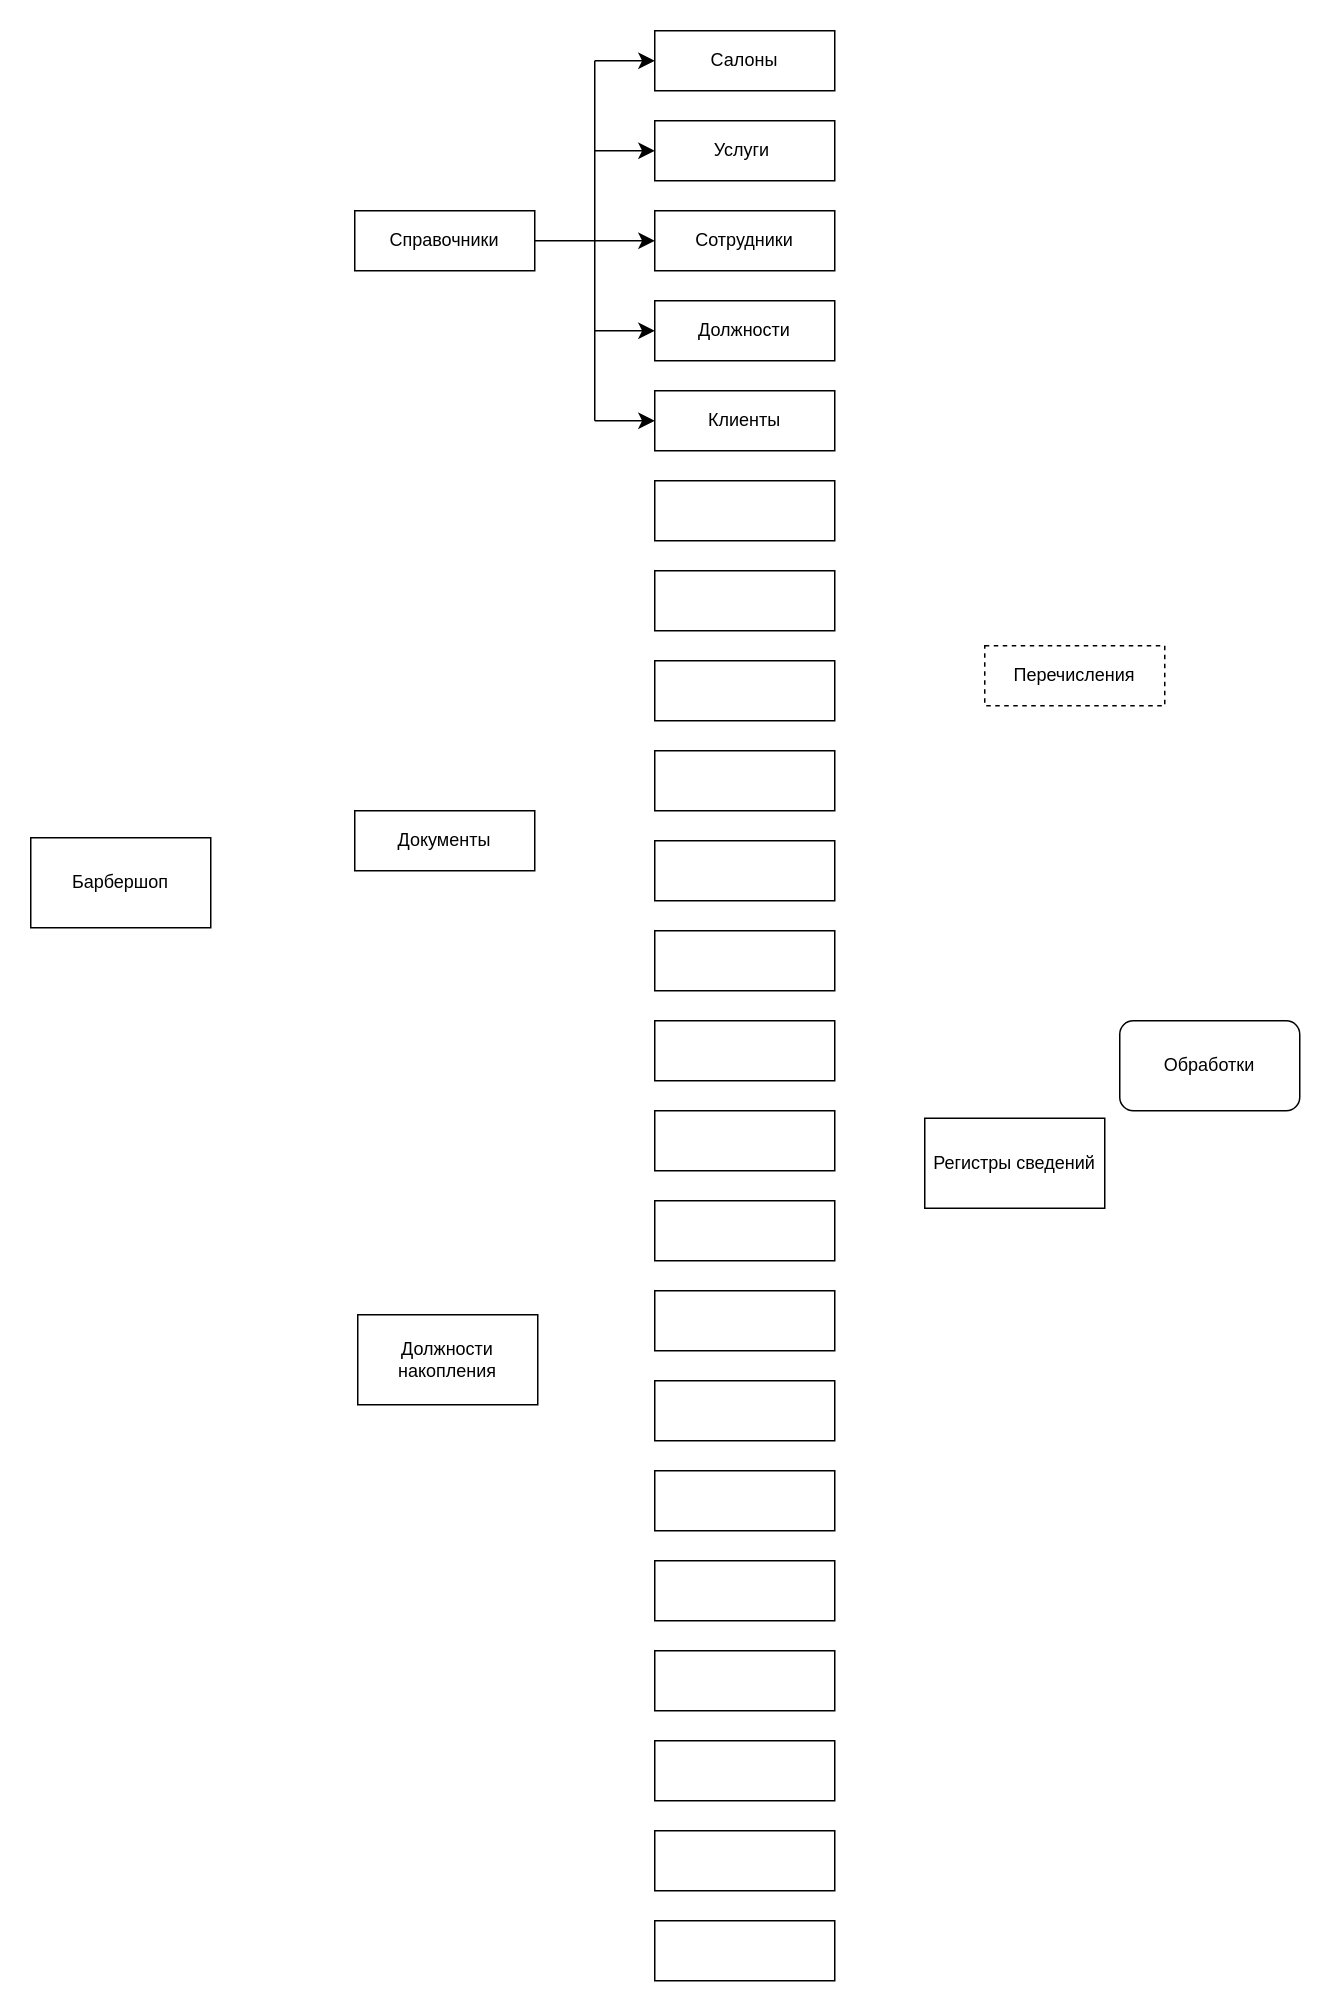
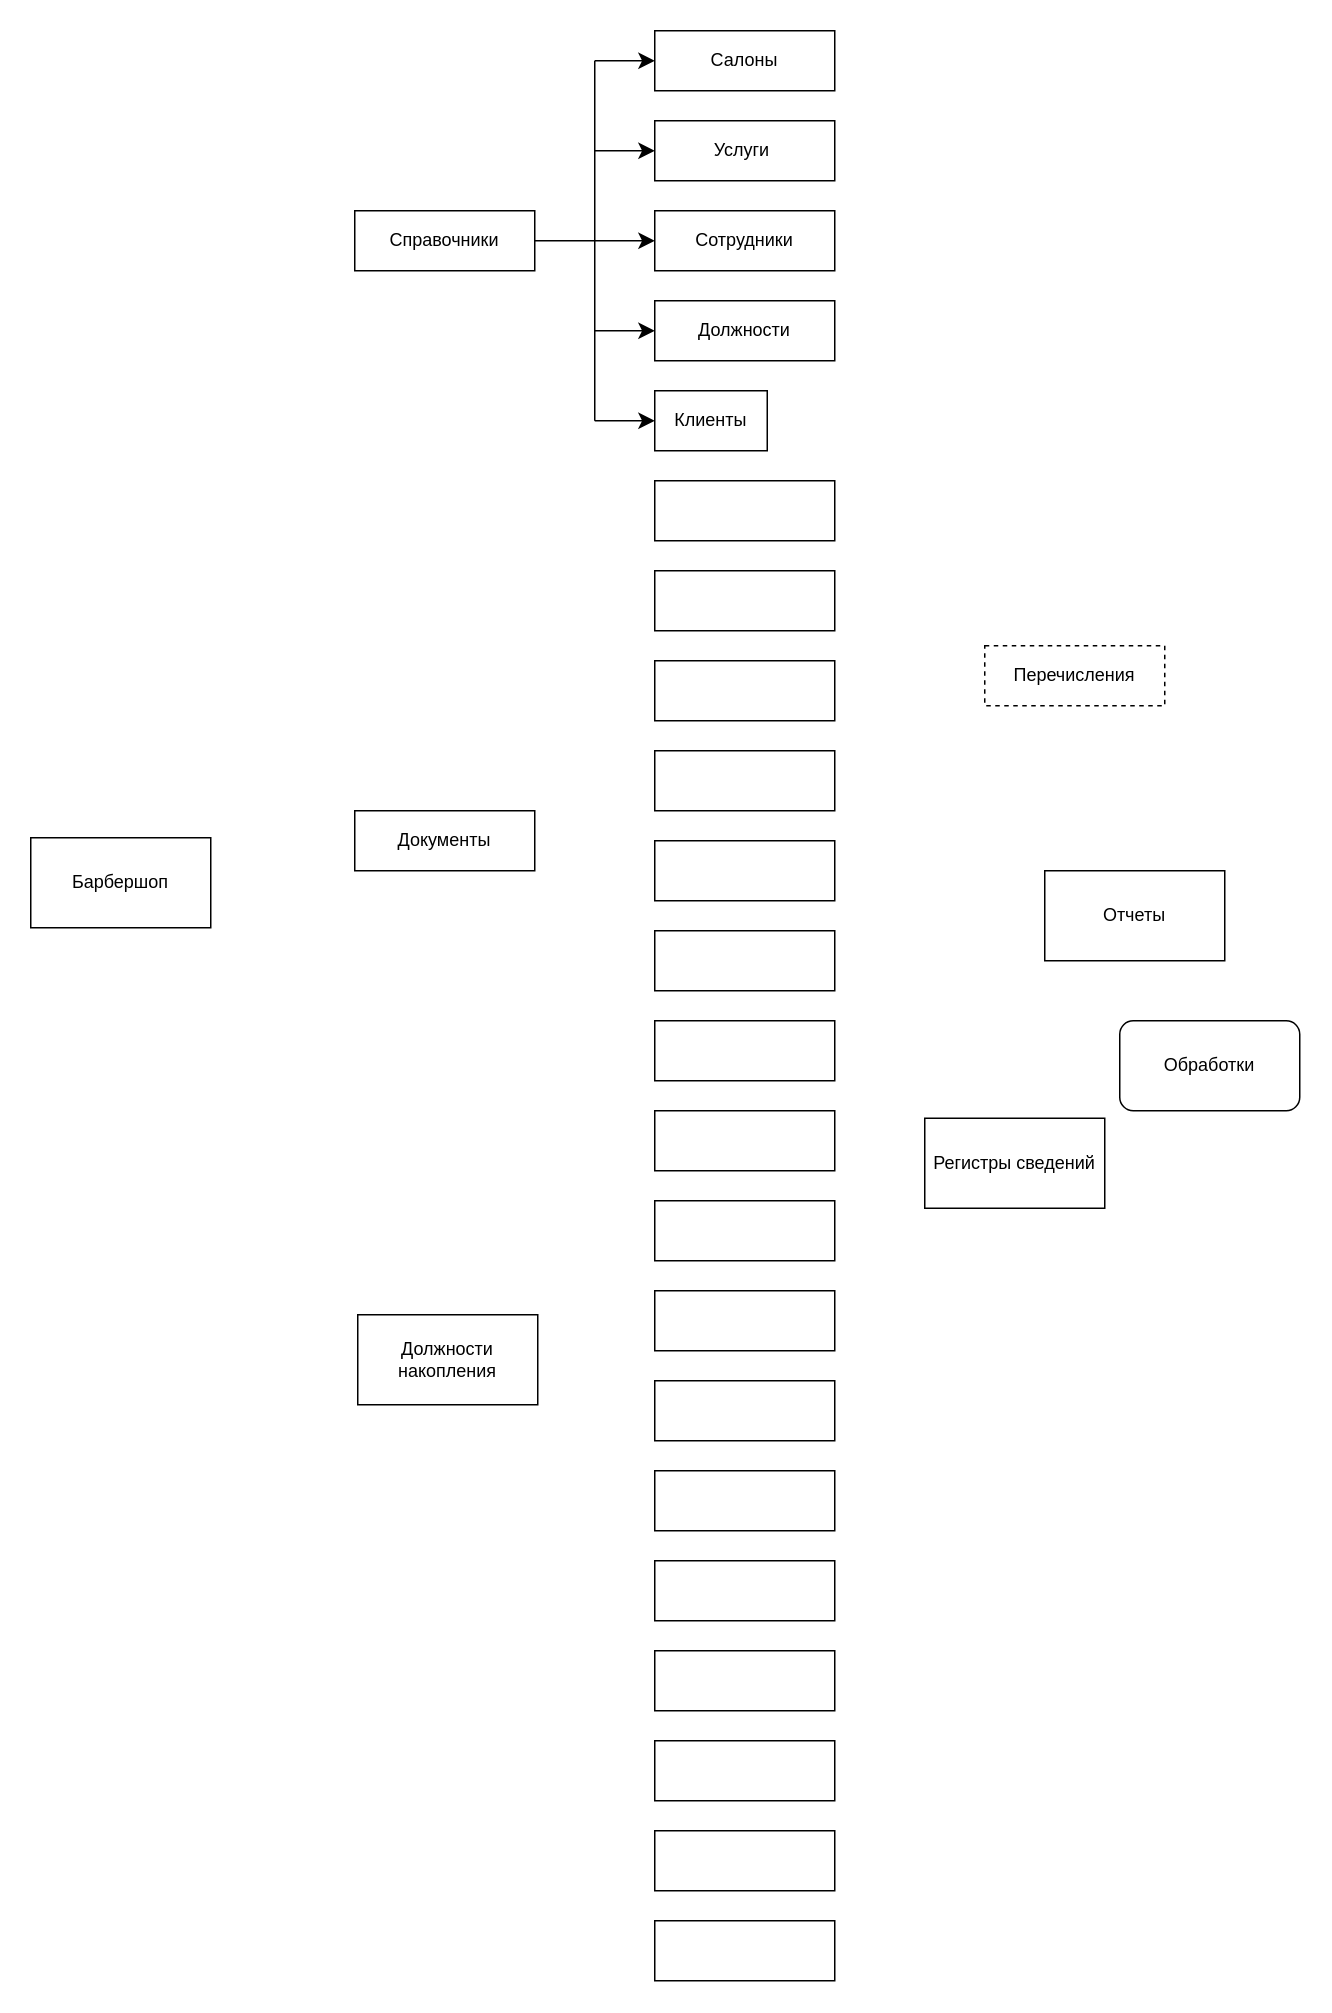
node "Клиенты": size 180x60 -> 113x60
node "Отчеты": added
